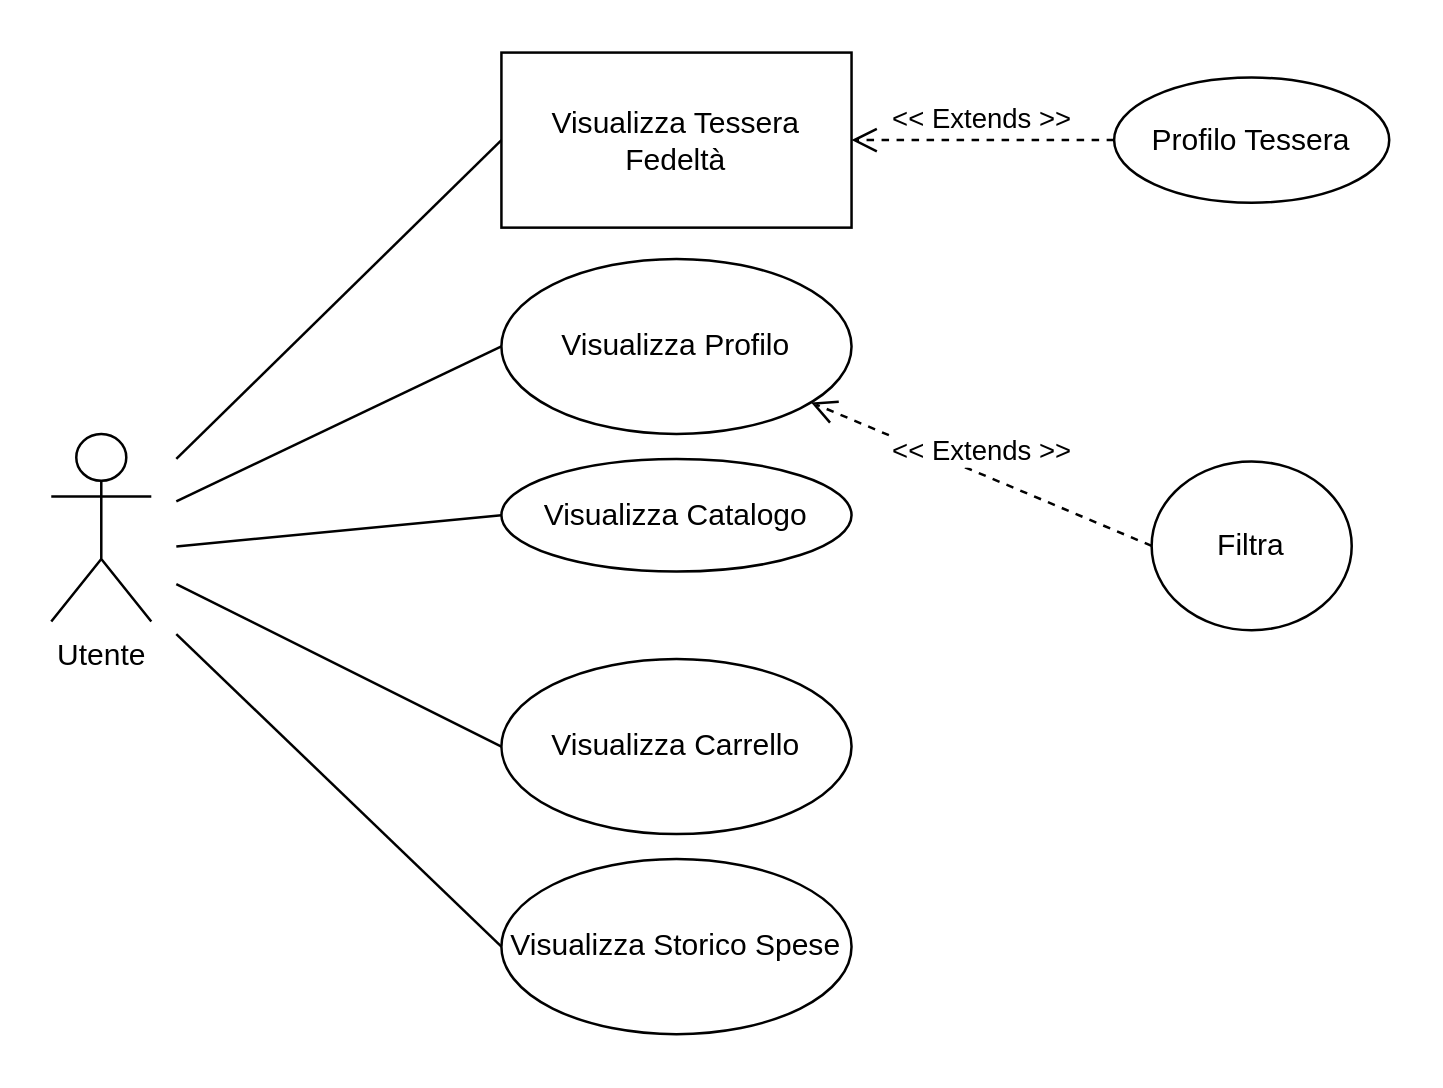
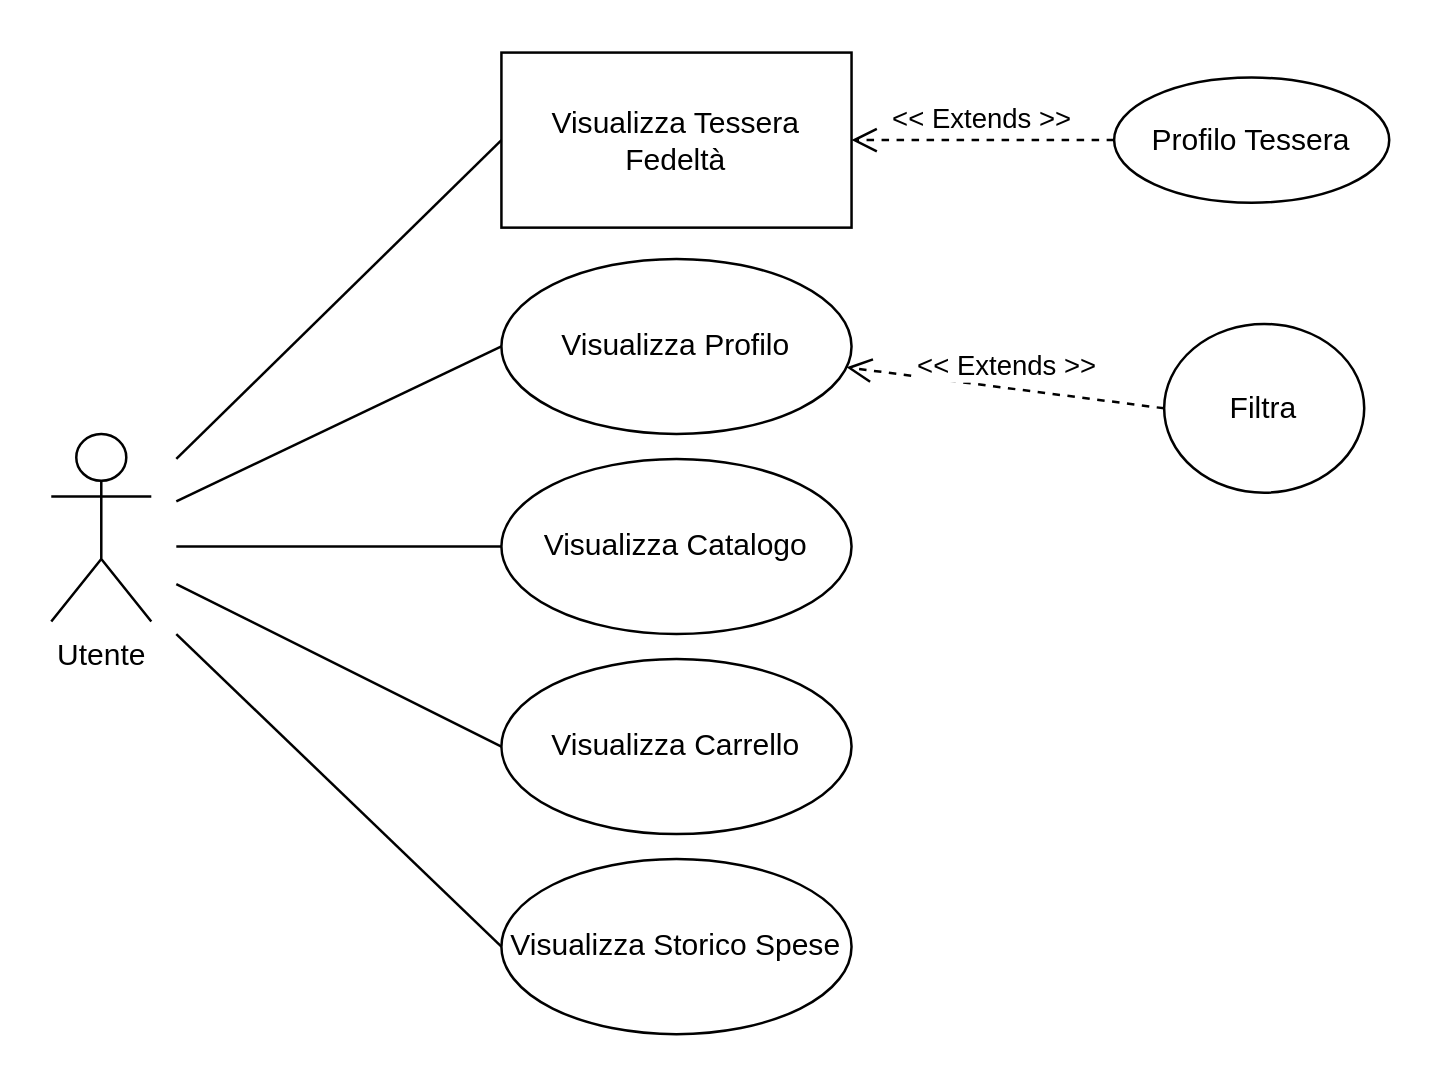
node "Visualizza Catalogo": size 350x113 -> 350x175
node "Filtra": moved (1251, 546) -> (1264, 408)
